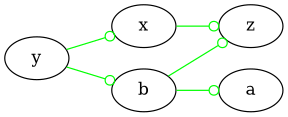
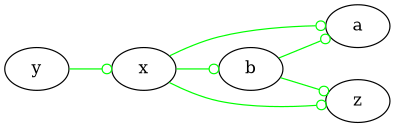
edge "x" -> "a": added
edge "y" -> "b": now "x" -> "b"
